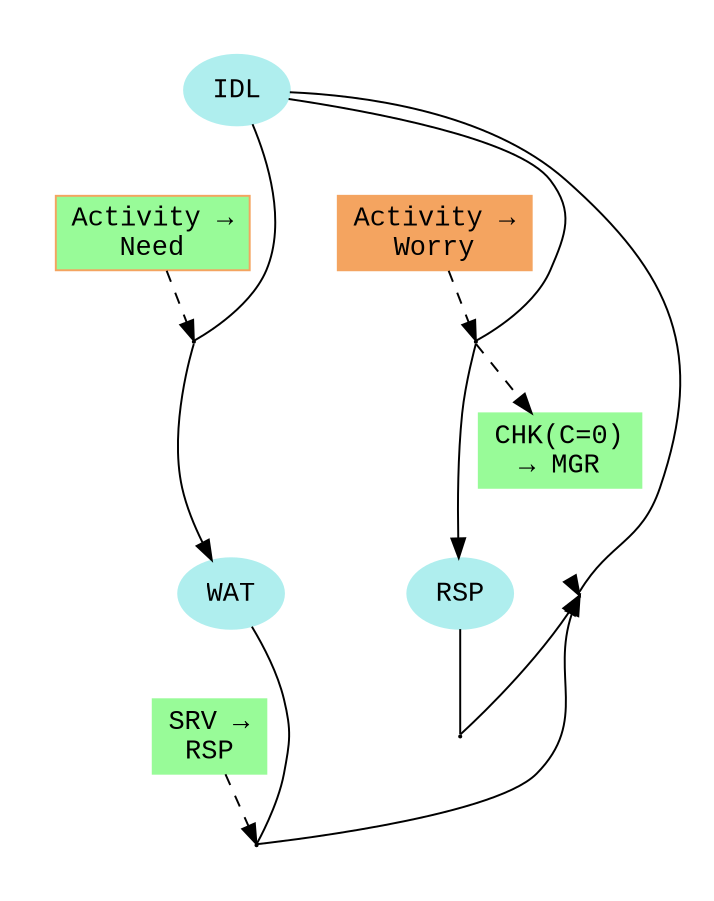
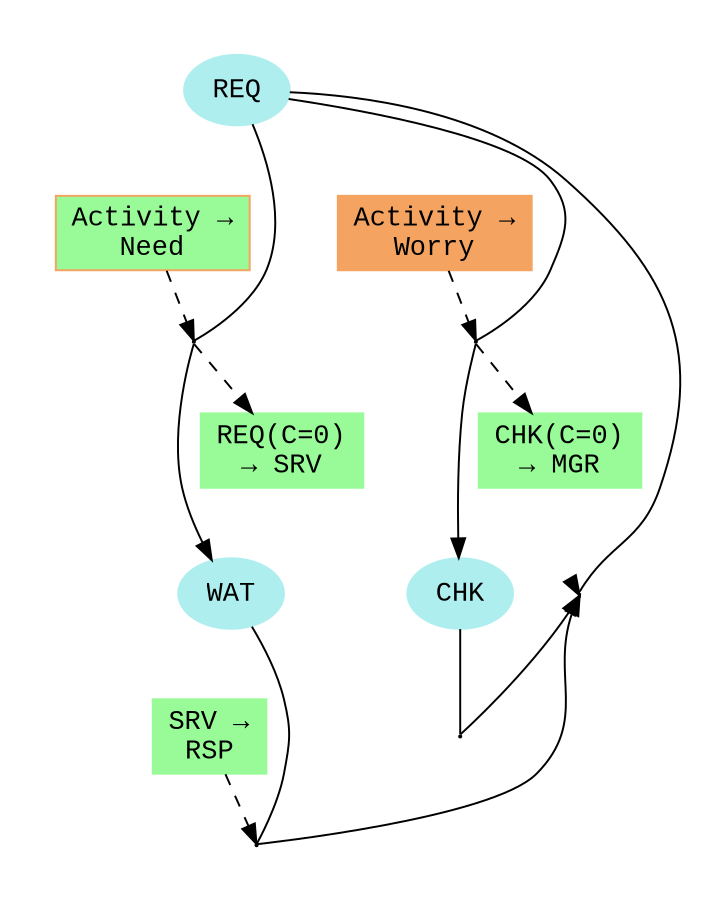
node "IDL": label "IDL" -> "REQ"
node "REQ(C=0) → SRV": added
node "RSP": label "RSP" -> "CHK"
